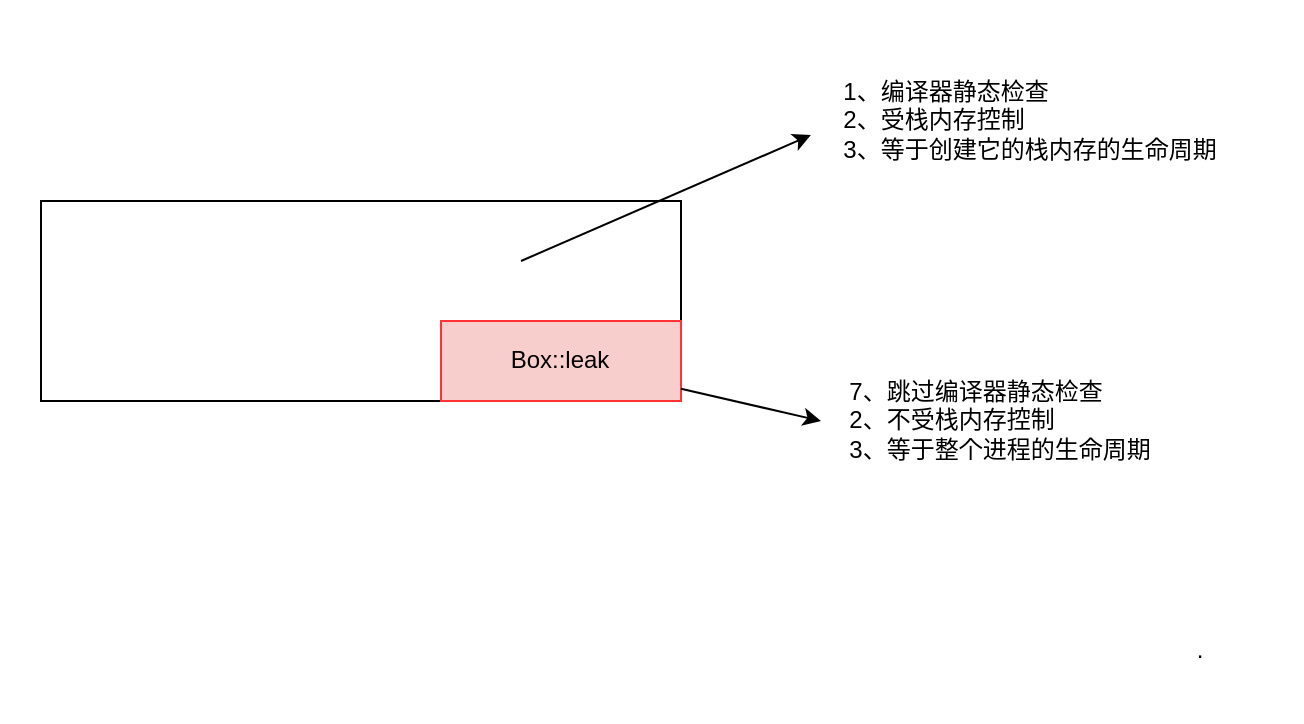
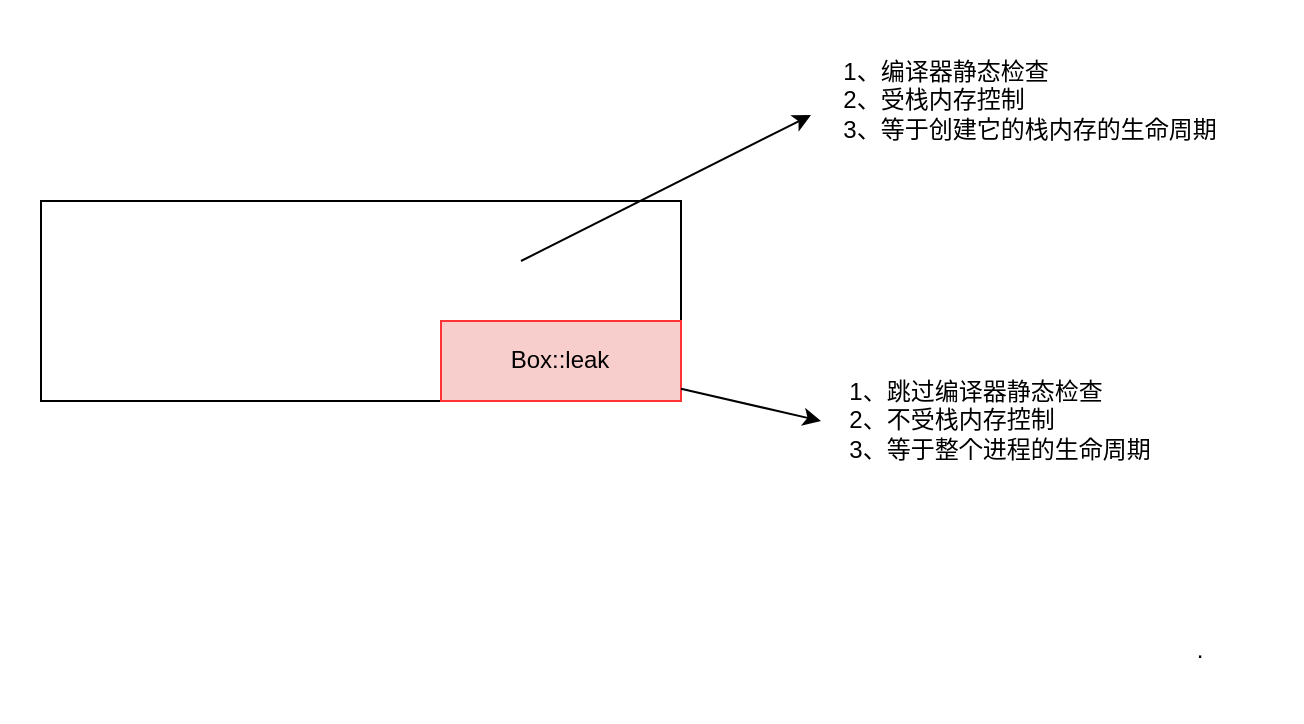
node "1、编译器静态检查 2、受栈内存控制 3、等于创建它的栈内存的生命周期": moved (1031, 121) -> (1031, 101)
node "7、跳过编译器静态检查 2、不受栈内存控制 3、等于整个进程的生命周期": label "7、跳过编译器静态检查 2、不受栈内存控制 3、等于整个进程的生命周期" -> "1、跳过编译器静态检查 2、不受栈内存控制 3、等于整个进程的生命周期"
